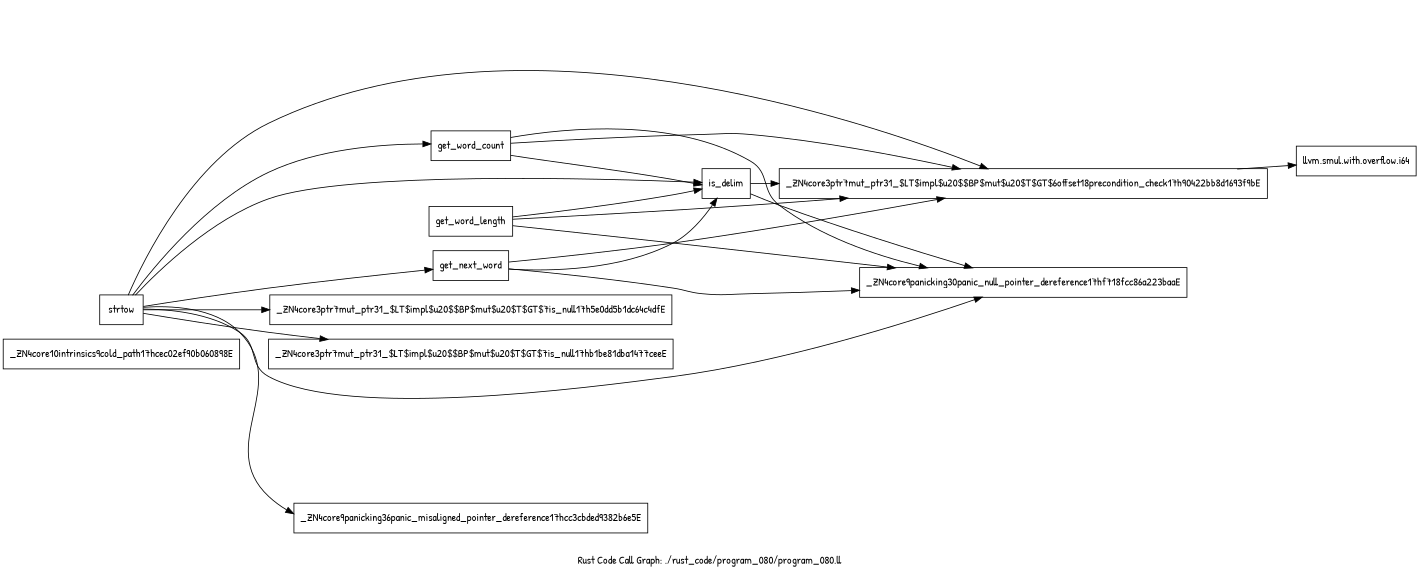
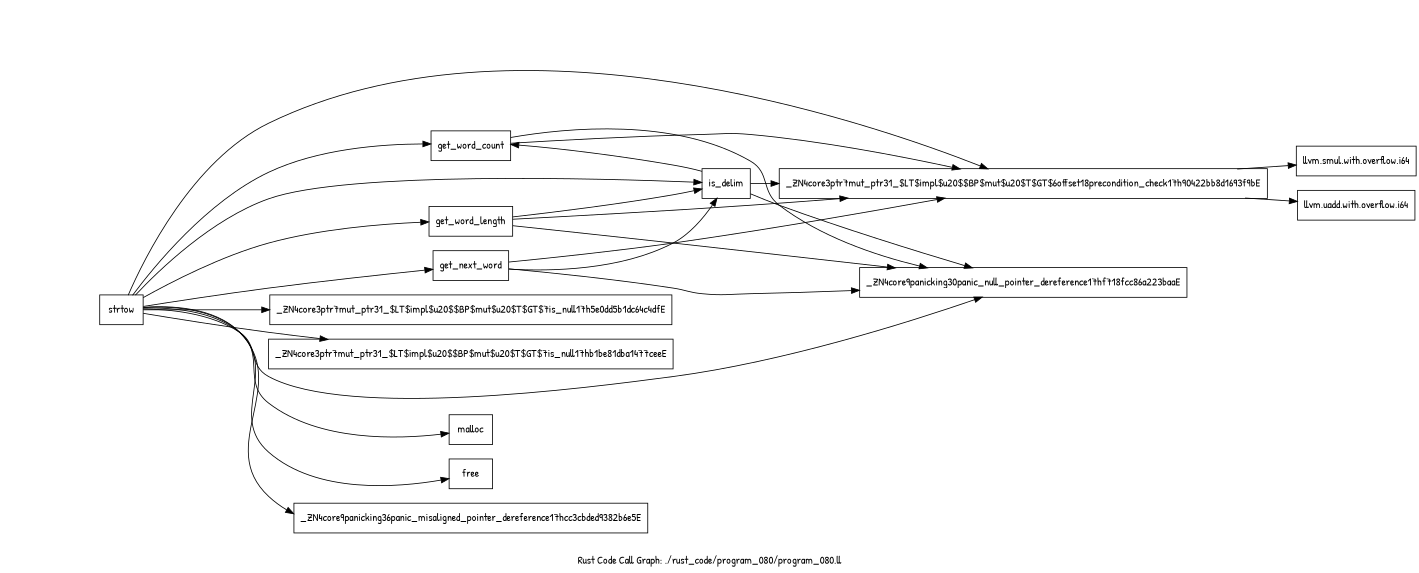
edge "get_word_count" -> "is_delim": reversed
node "llvm.uadd.with.overflow.i64": added
edge "strtow" -> "get_word_length": added
node "_ZN4core10intrinsics9cold_path17hcec02ef90b060898E": removed
node "malloc": added
node "free": added
